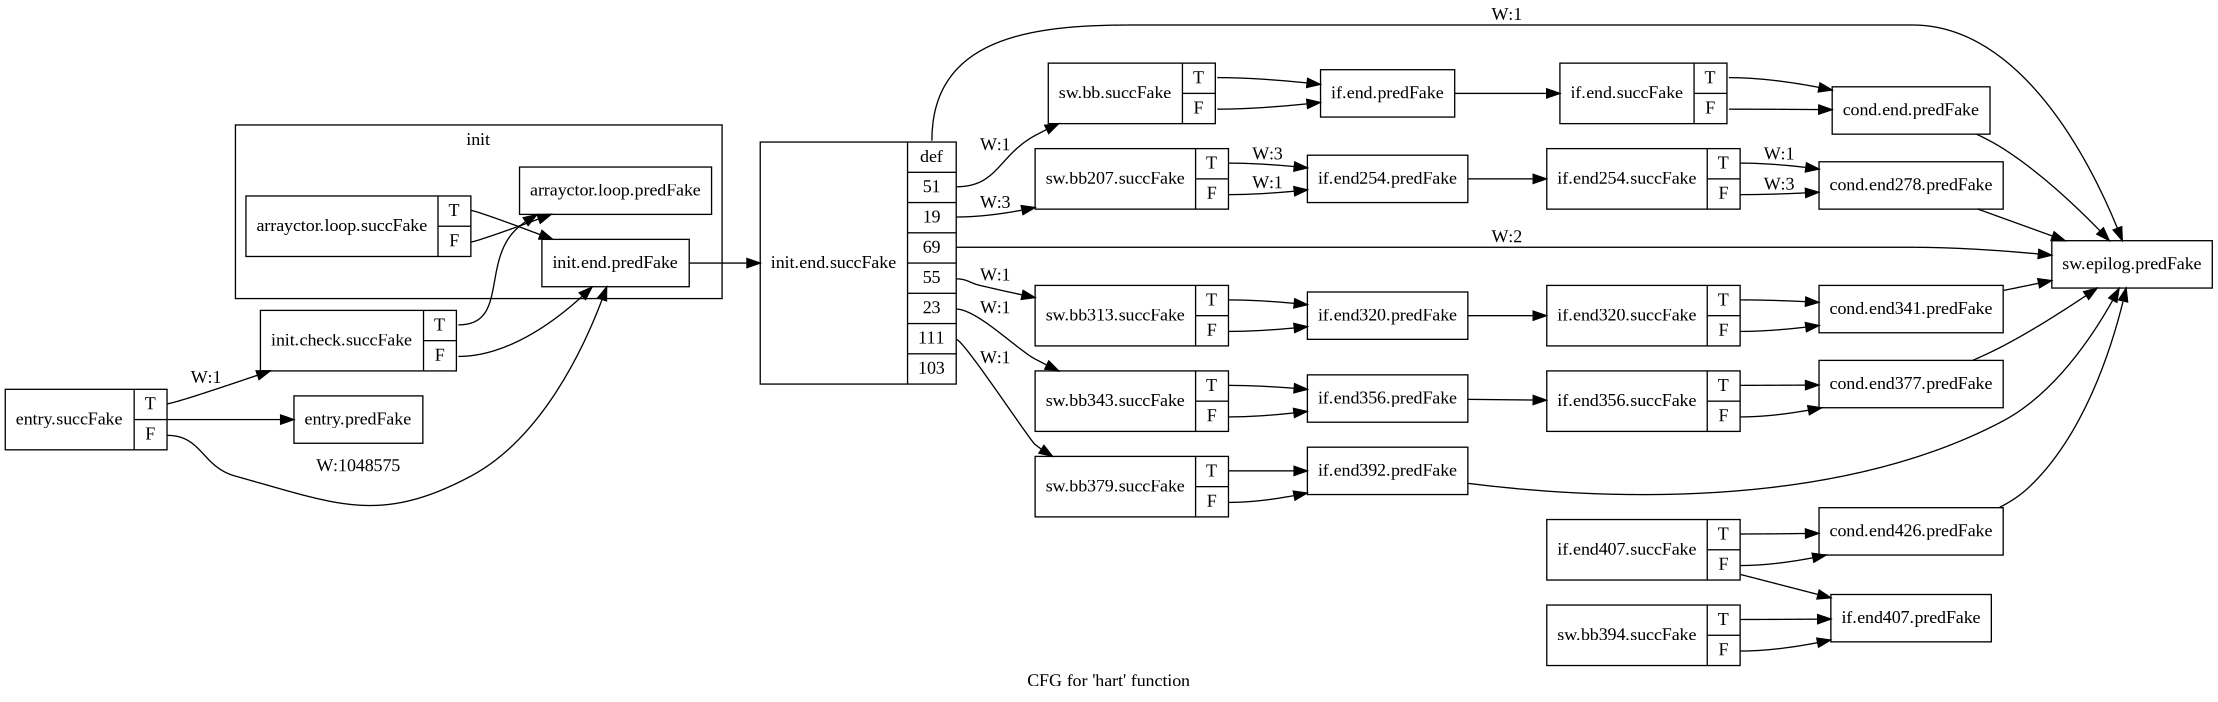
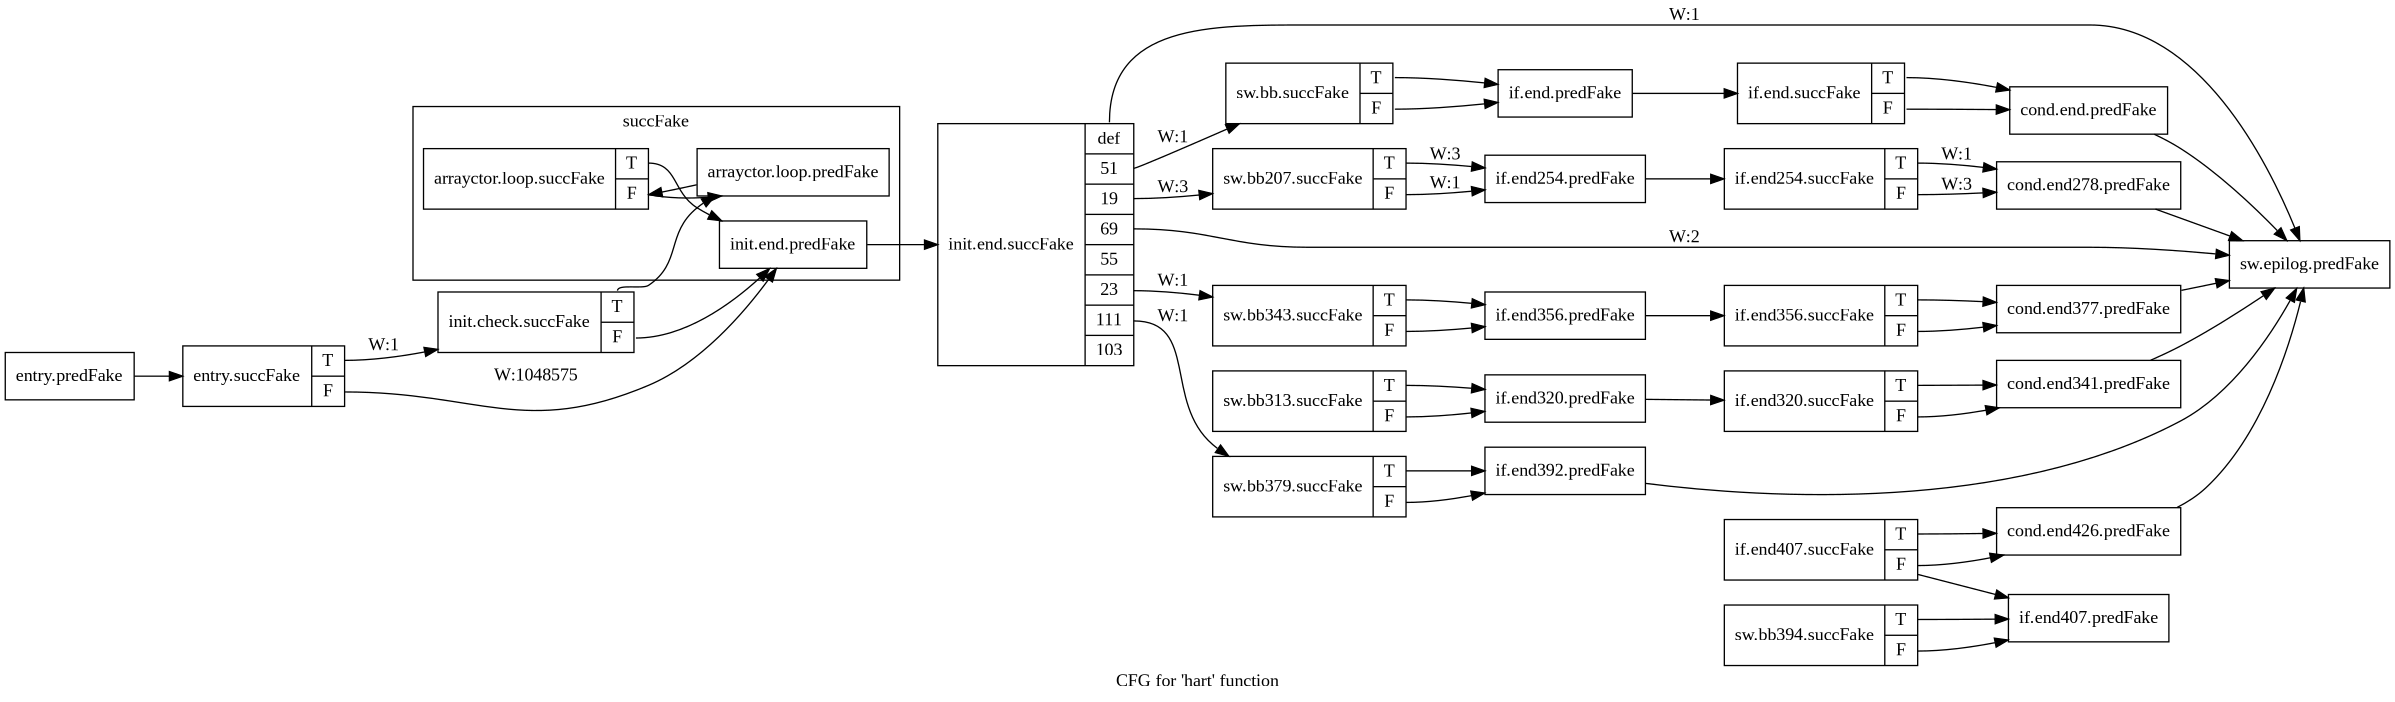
cluster "init": label "init" -> "succFake"
edge "arrayctor.loop.predFake" -> "arrayctor.loop.succFake": added
edge "init.end.succFake" -> "sw.bb313.succFake": removed, label "W:1"
edge "entry.succFake" -> "entry.predFake": reversed
